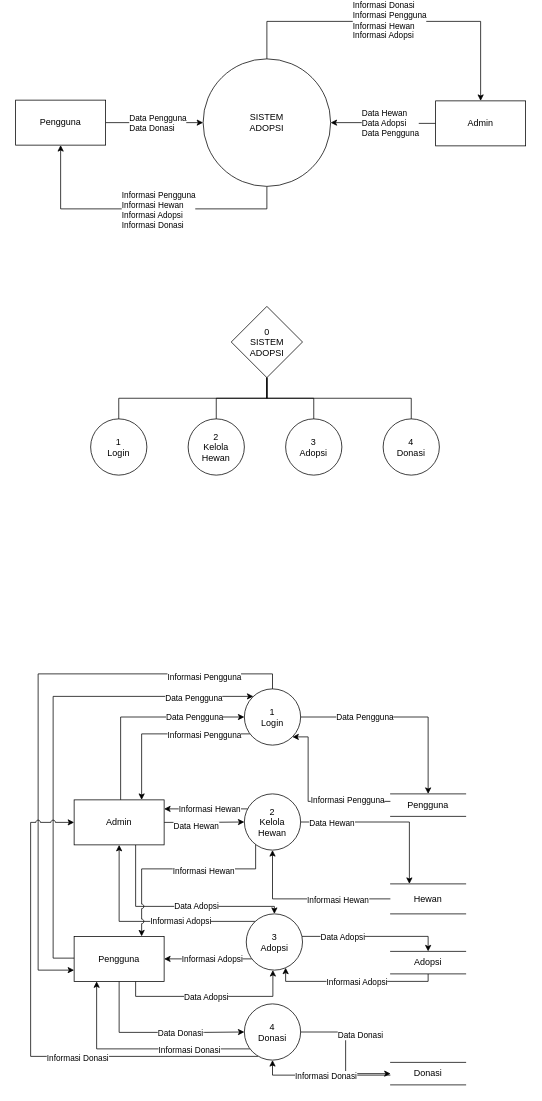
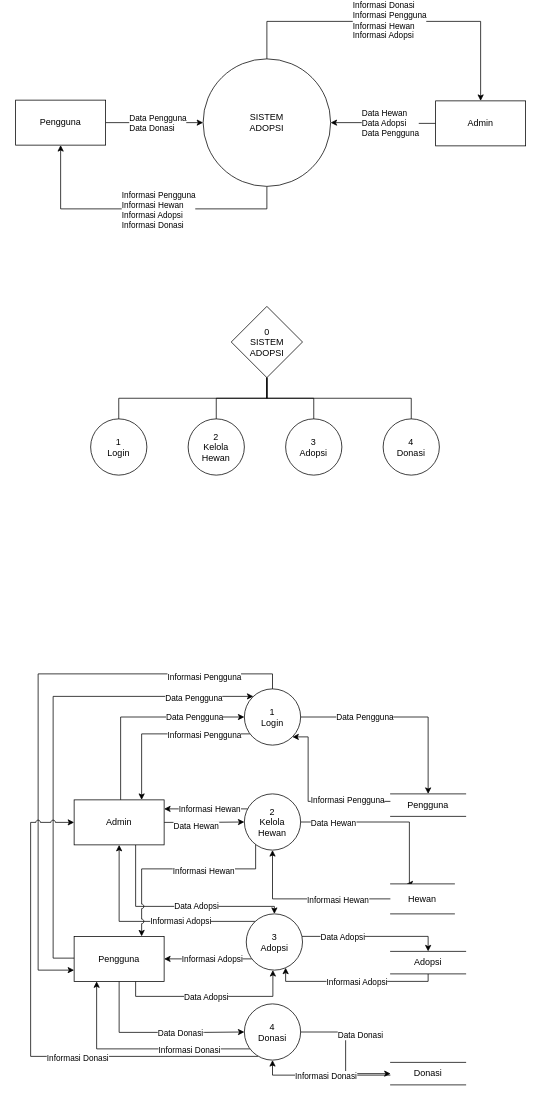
node "Hewan": size 75x30 -> 64x30
